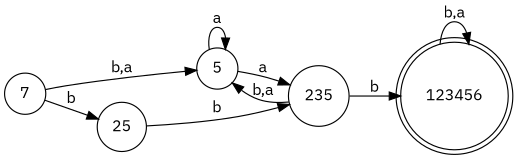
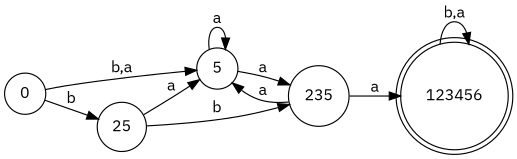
edge "235" -> "123456": label "b" -> "a"
edge "235" -> "5": label "b,a" -> "a"
node "7": label "7" -> "0"
edge "25" -> "5": added, label "a"
